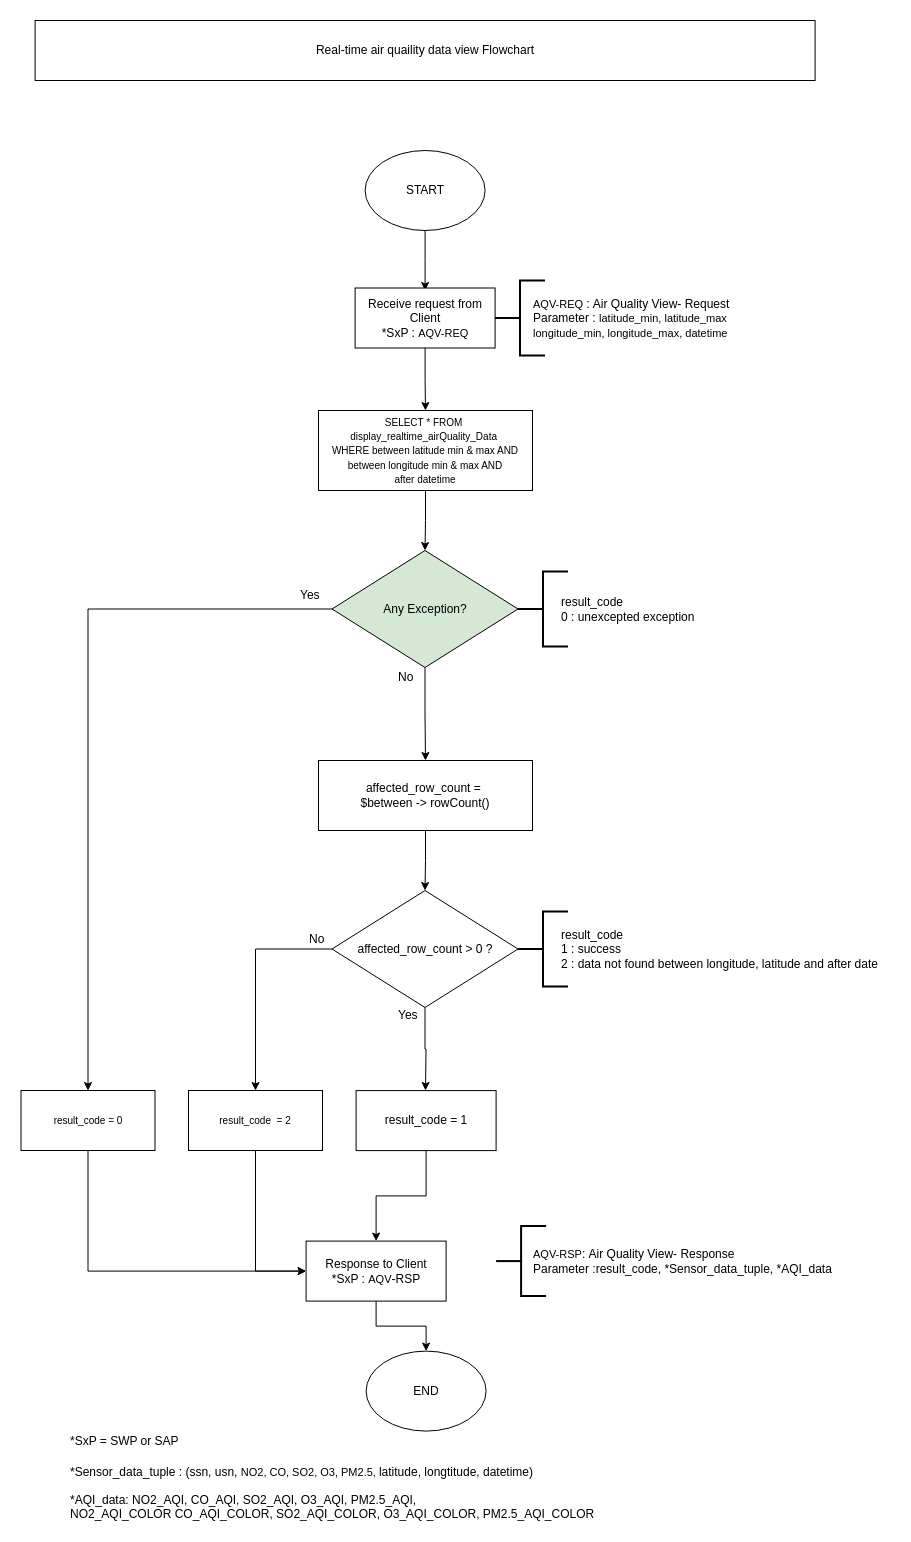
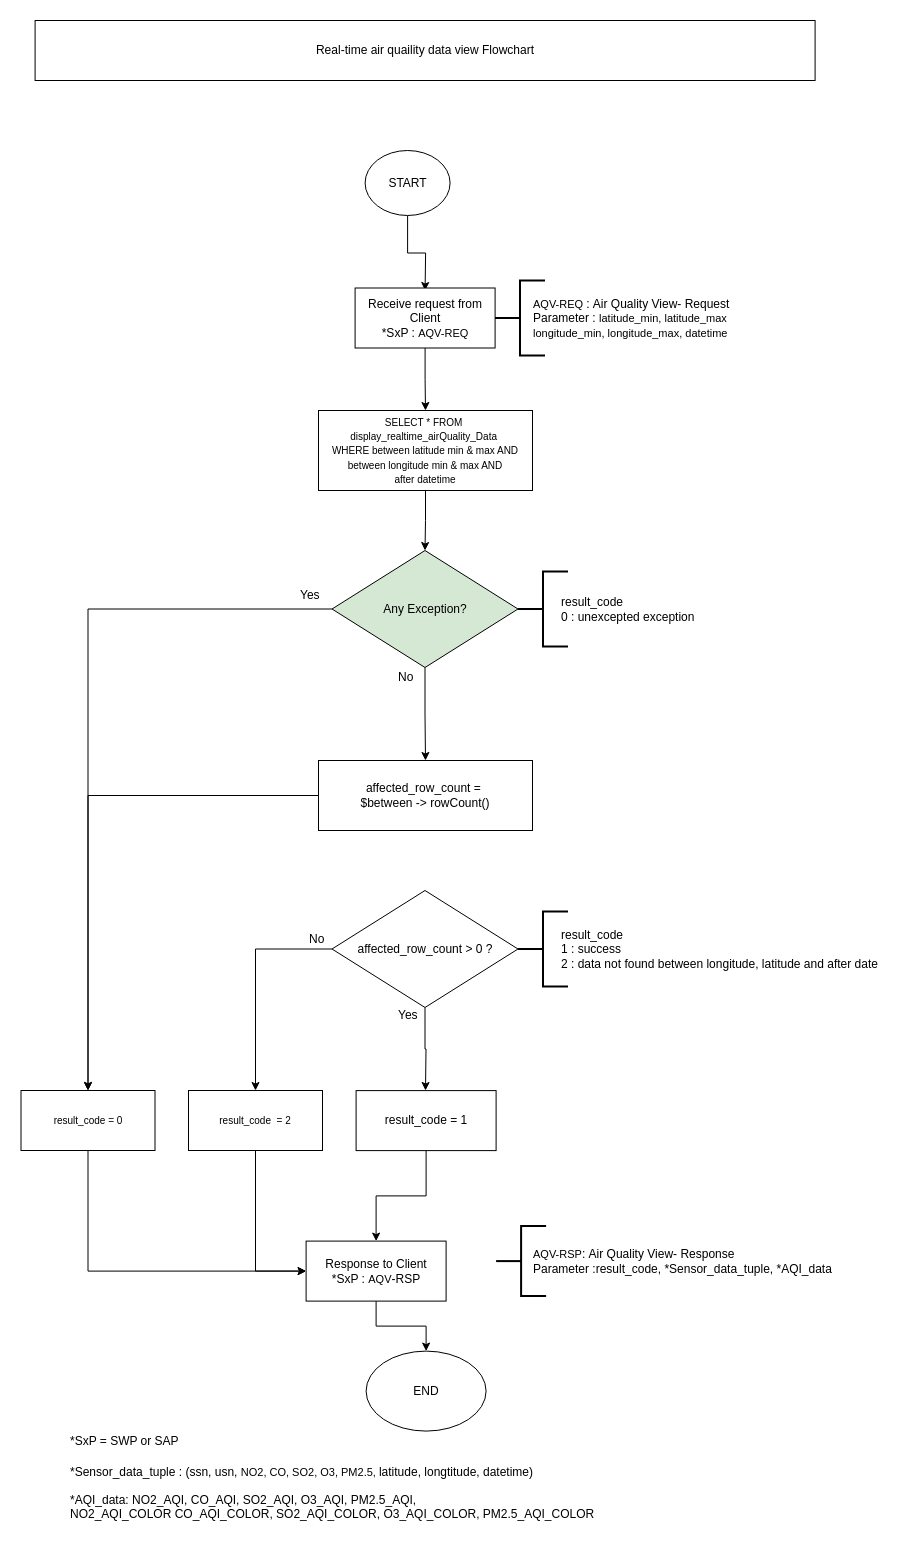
node "START": size 120x80 -> 85x65
edge "affected_row_count = $between -> rowCount()" -> "affected_row_count > 0 ?": now "affected_row_count = $between -> rowCount()" -> "result_code = 0"
